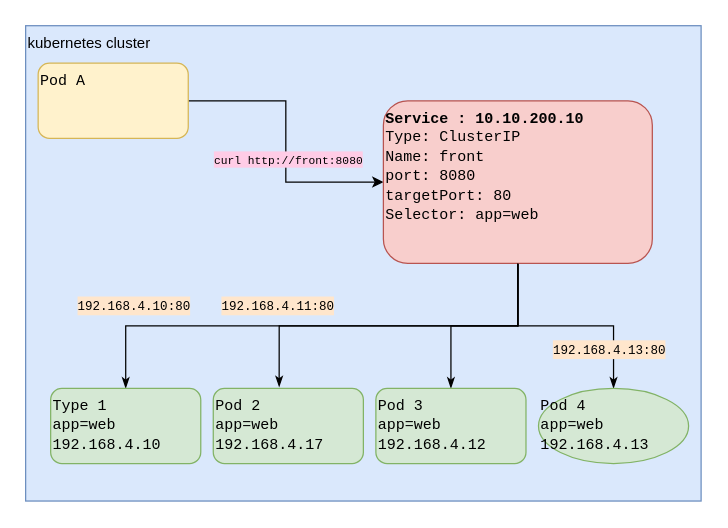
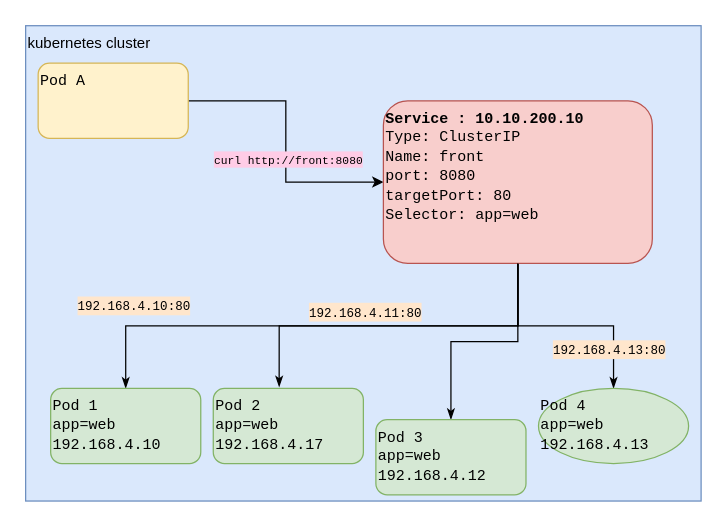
node "192.168.4.11:80": moved (288, 307) -> (376, 313)
node "Type 1 app=web 192.168.4.10": label "Type 1 app=web 192.168.4.10" -> "Pod 1 app=web 192.168.4.10"
node "Pod 3 app=web192.168.4.12": moved (451, 426) -> (451, 457)
